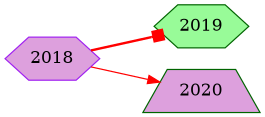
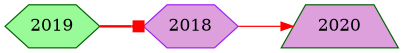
edge "2018" -> "2019": reversed
